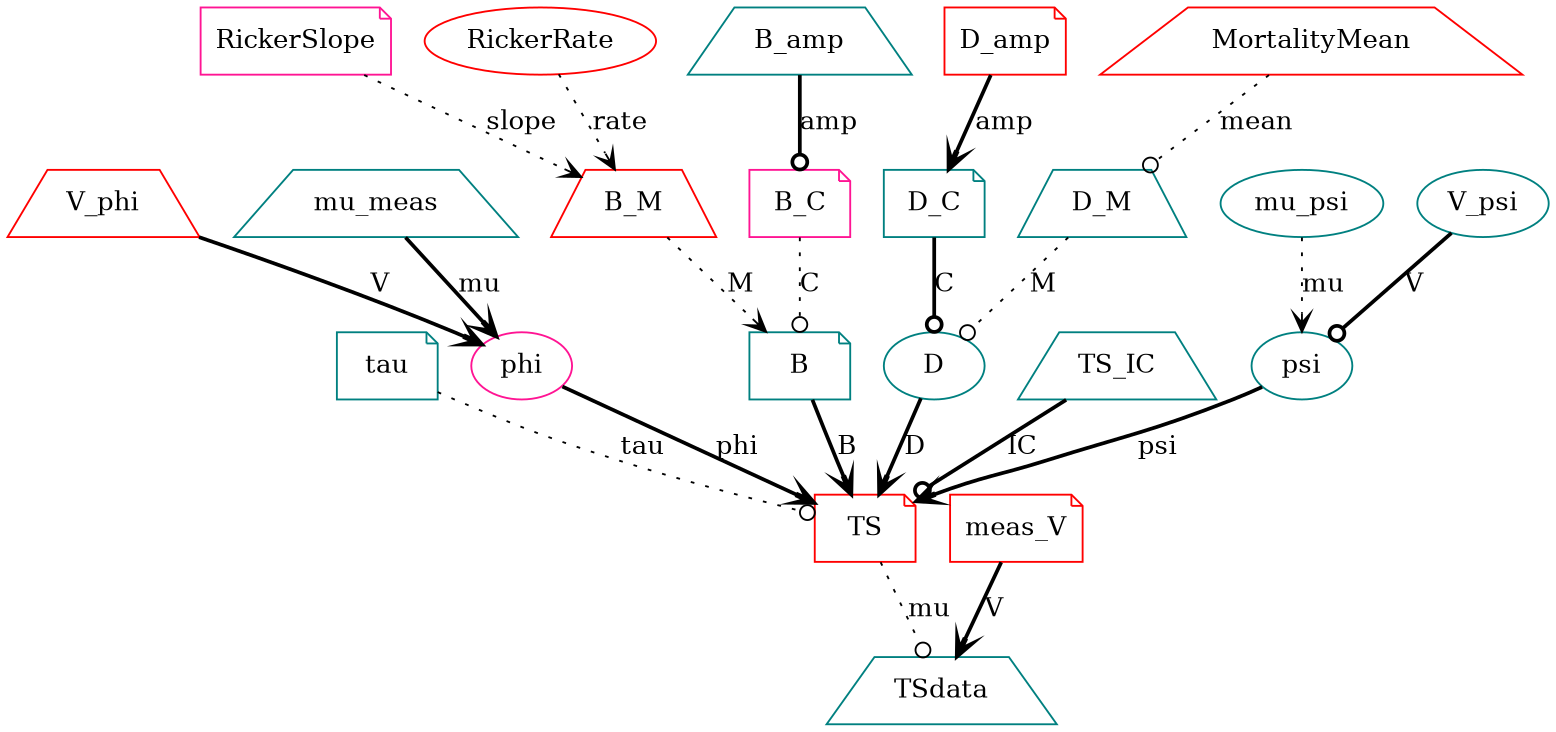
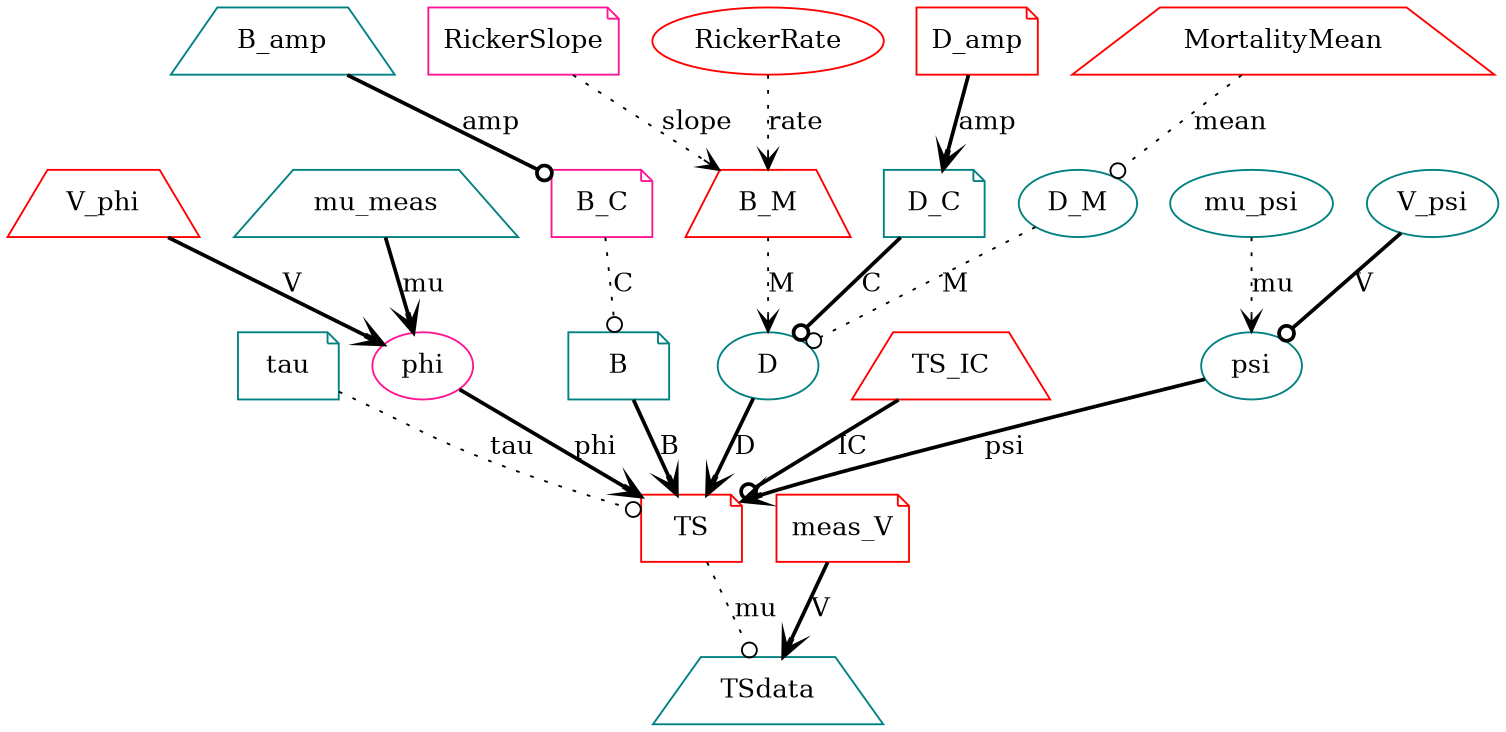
node "D_M": shape trapezium -> ellipse
edge "B_M" -> "B": now "B_M" -> "D"
node "TS_IC": color teal -> red
